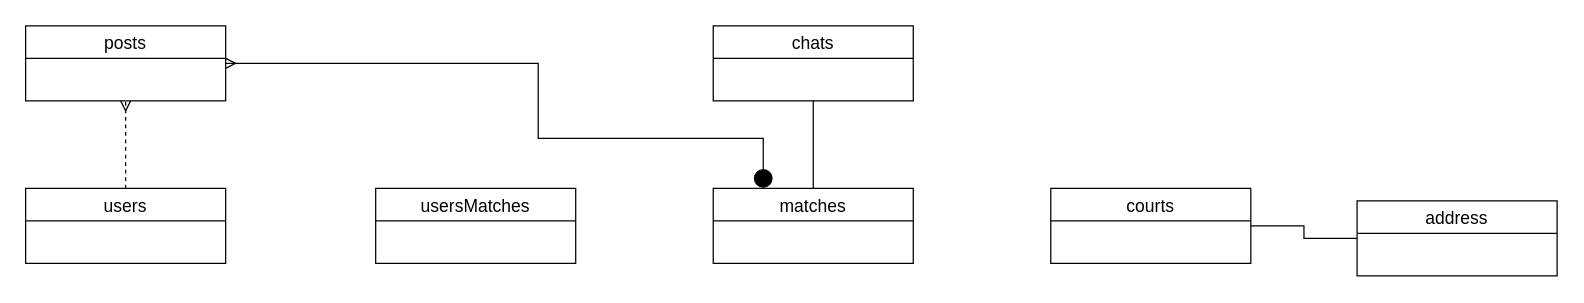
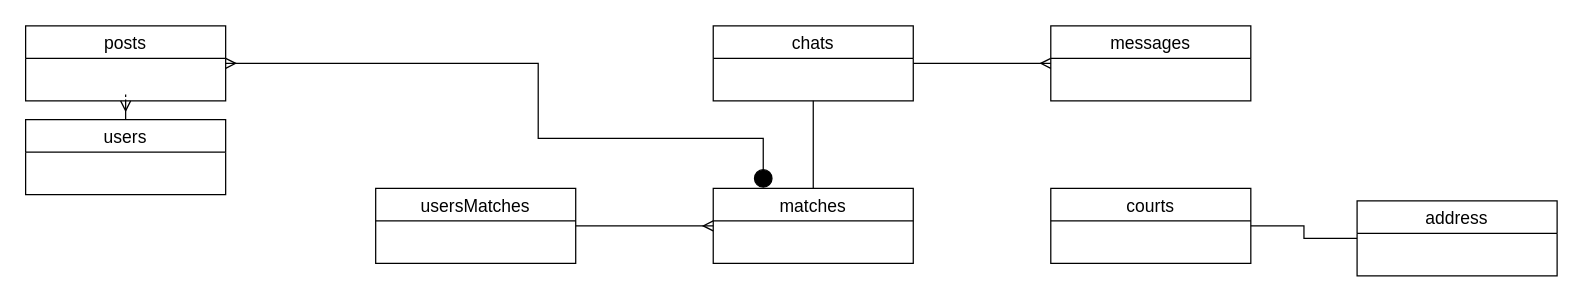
edge "chats" -> "messages": added
node "messages": added
node "users": moved (126, 226) -> (126, 157)
edge "usersMatches" -> "matches": added
